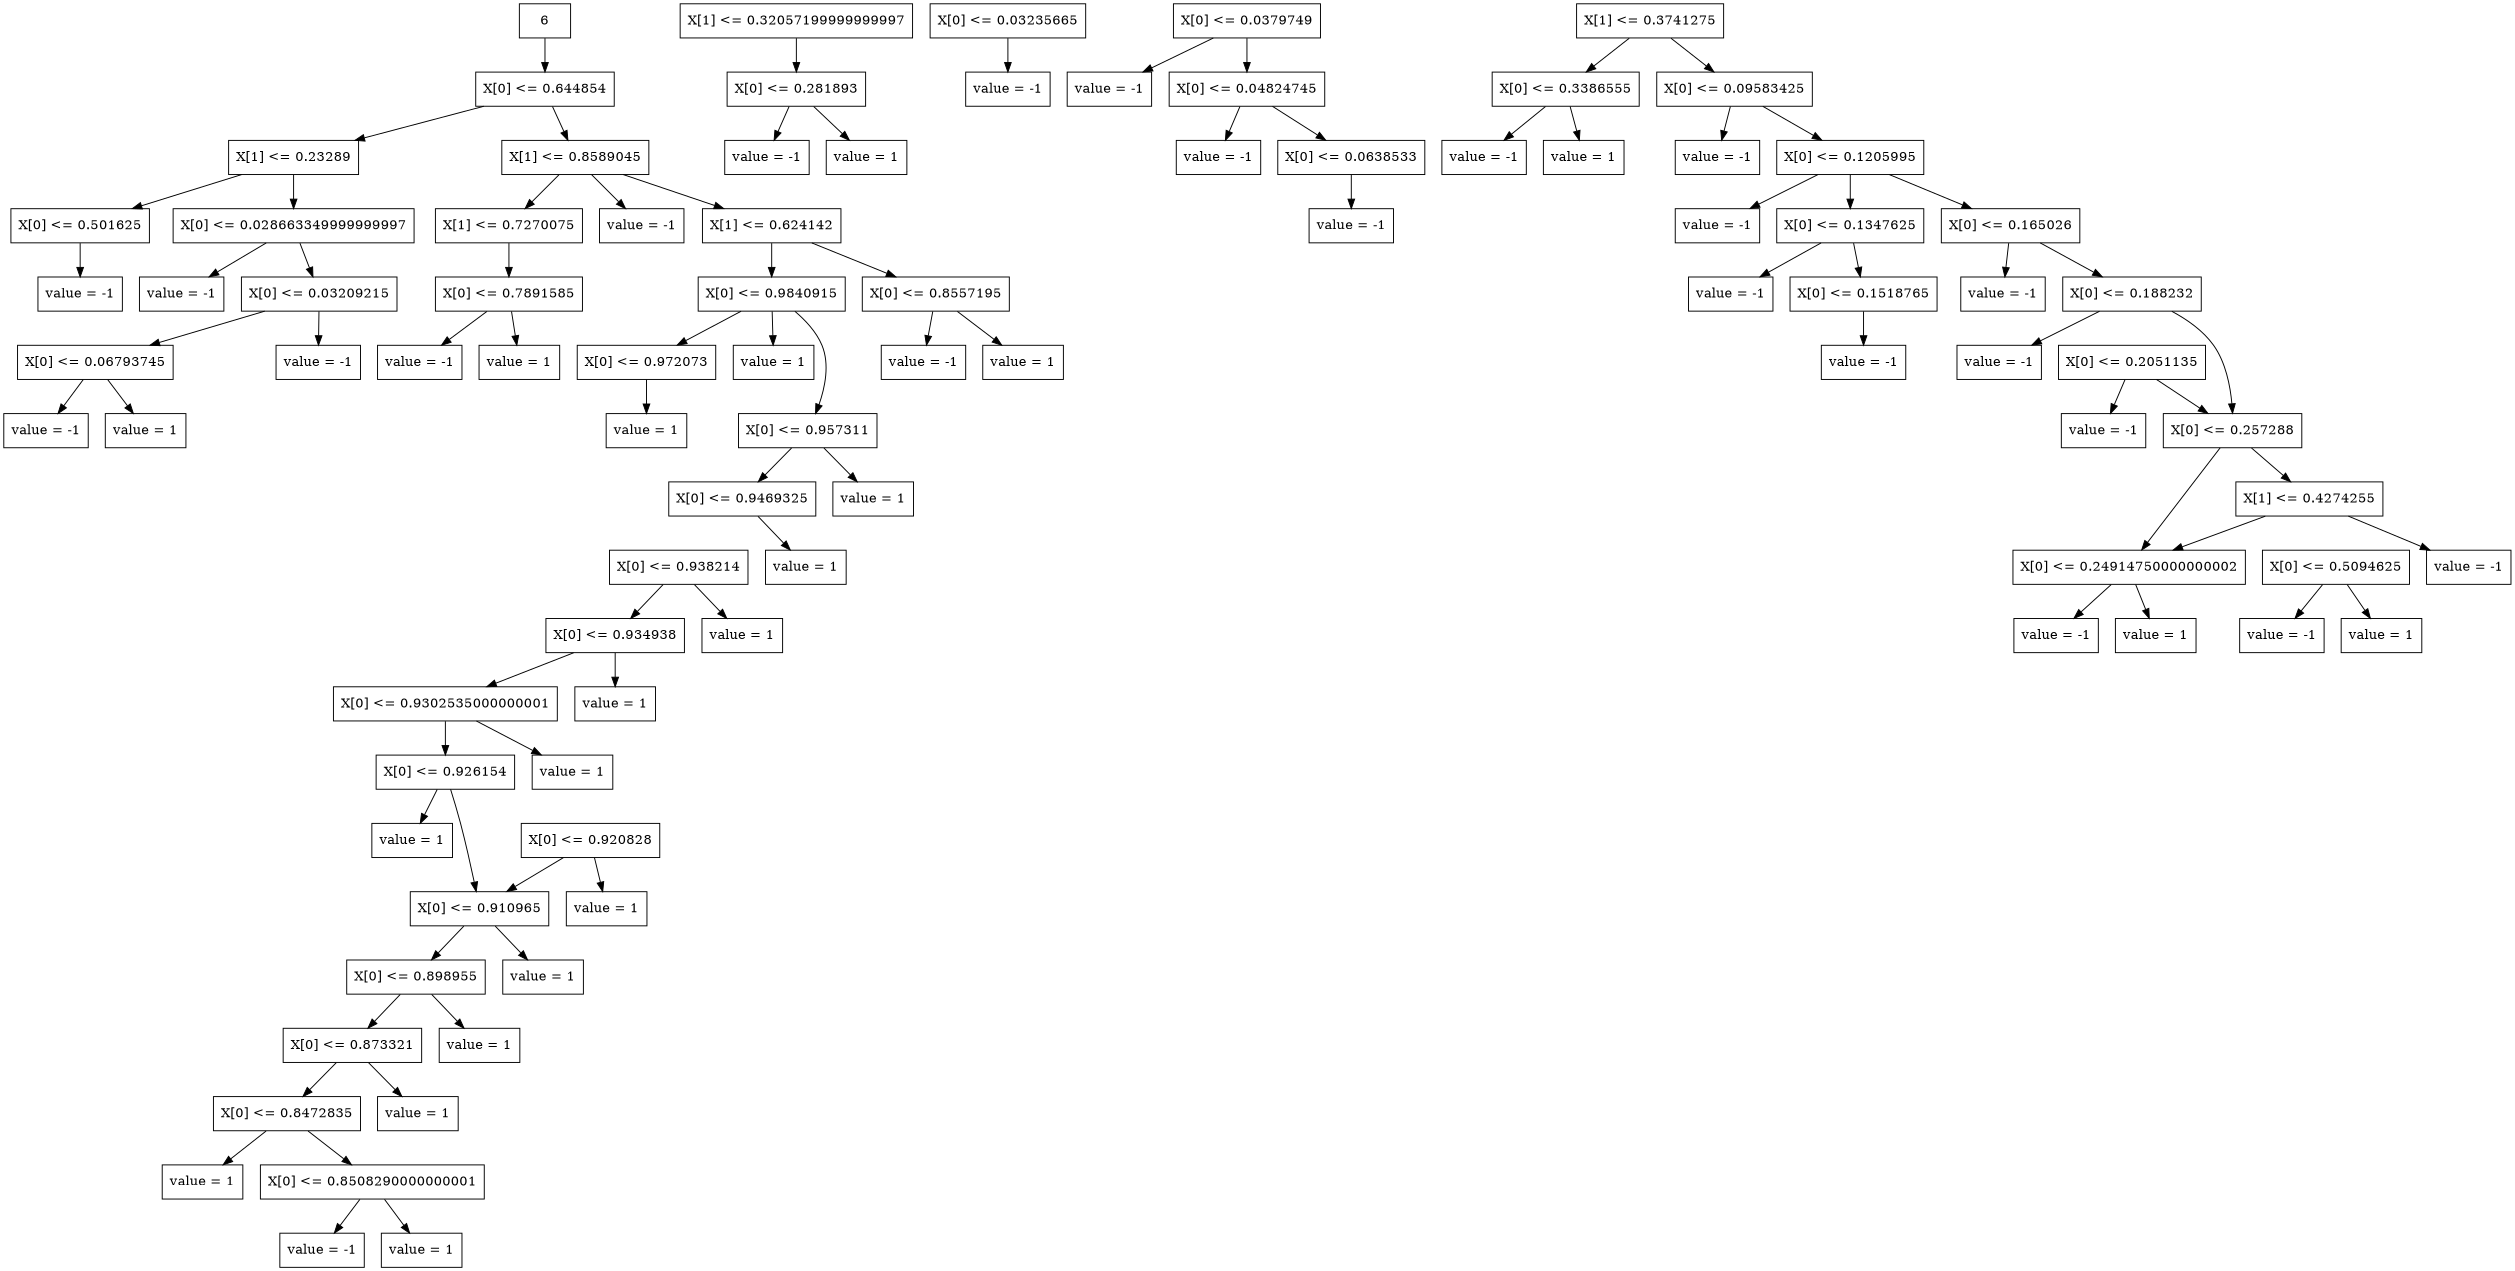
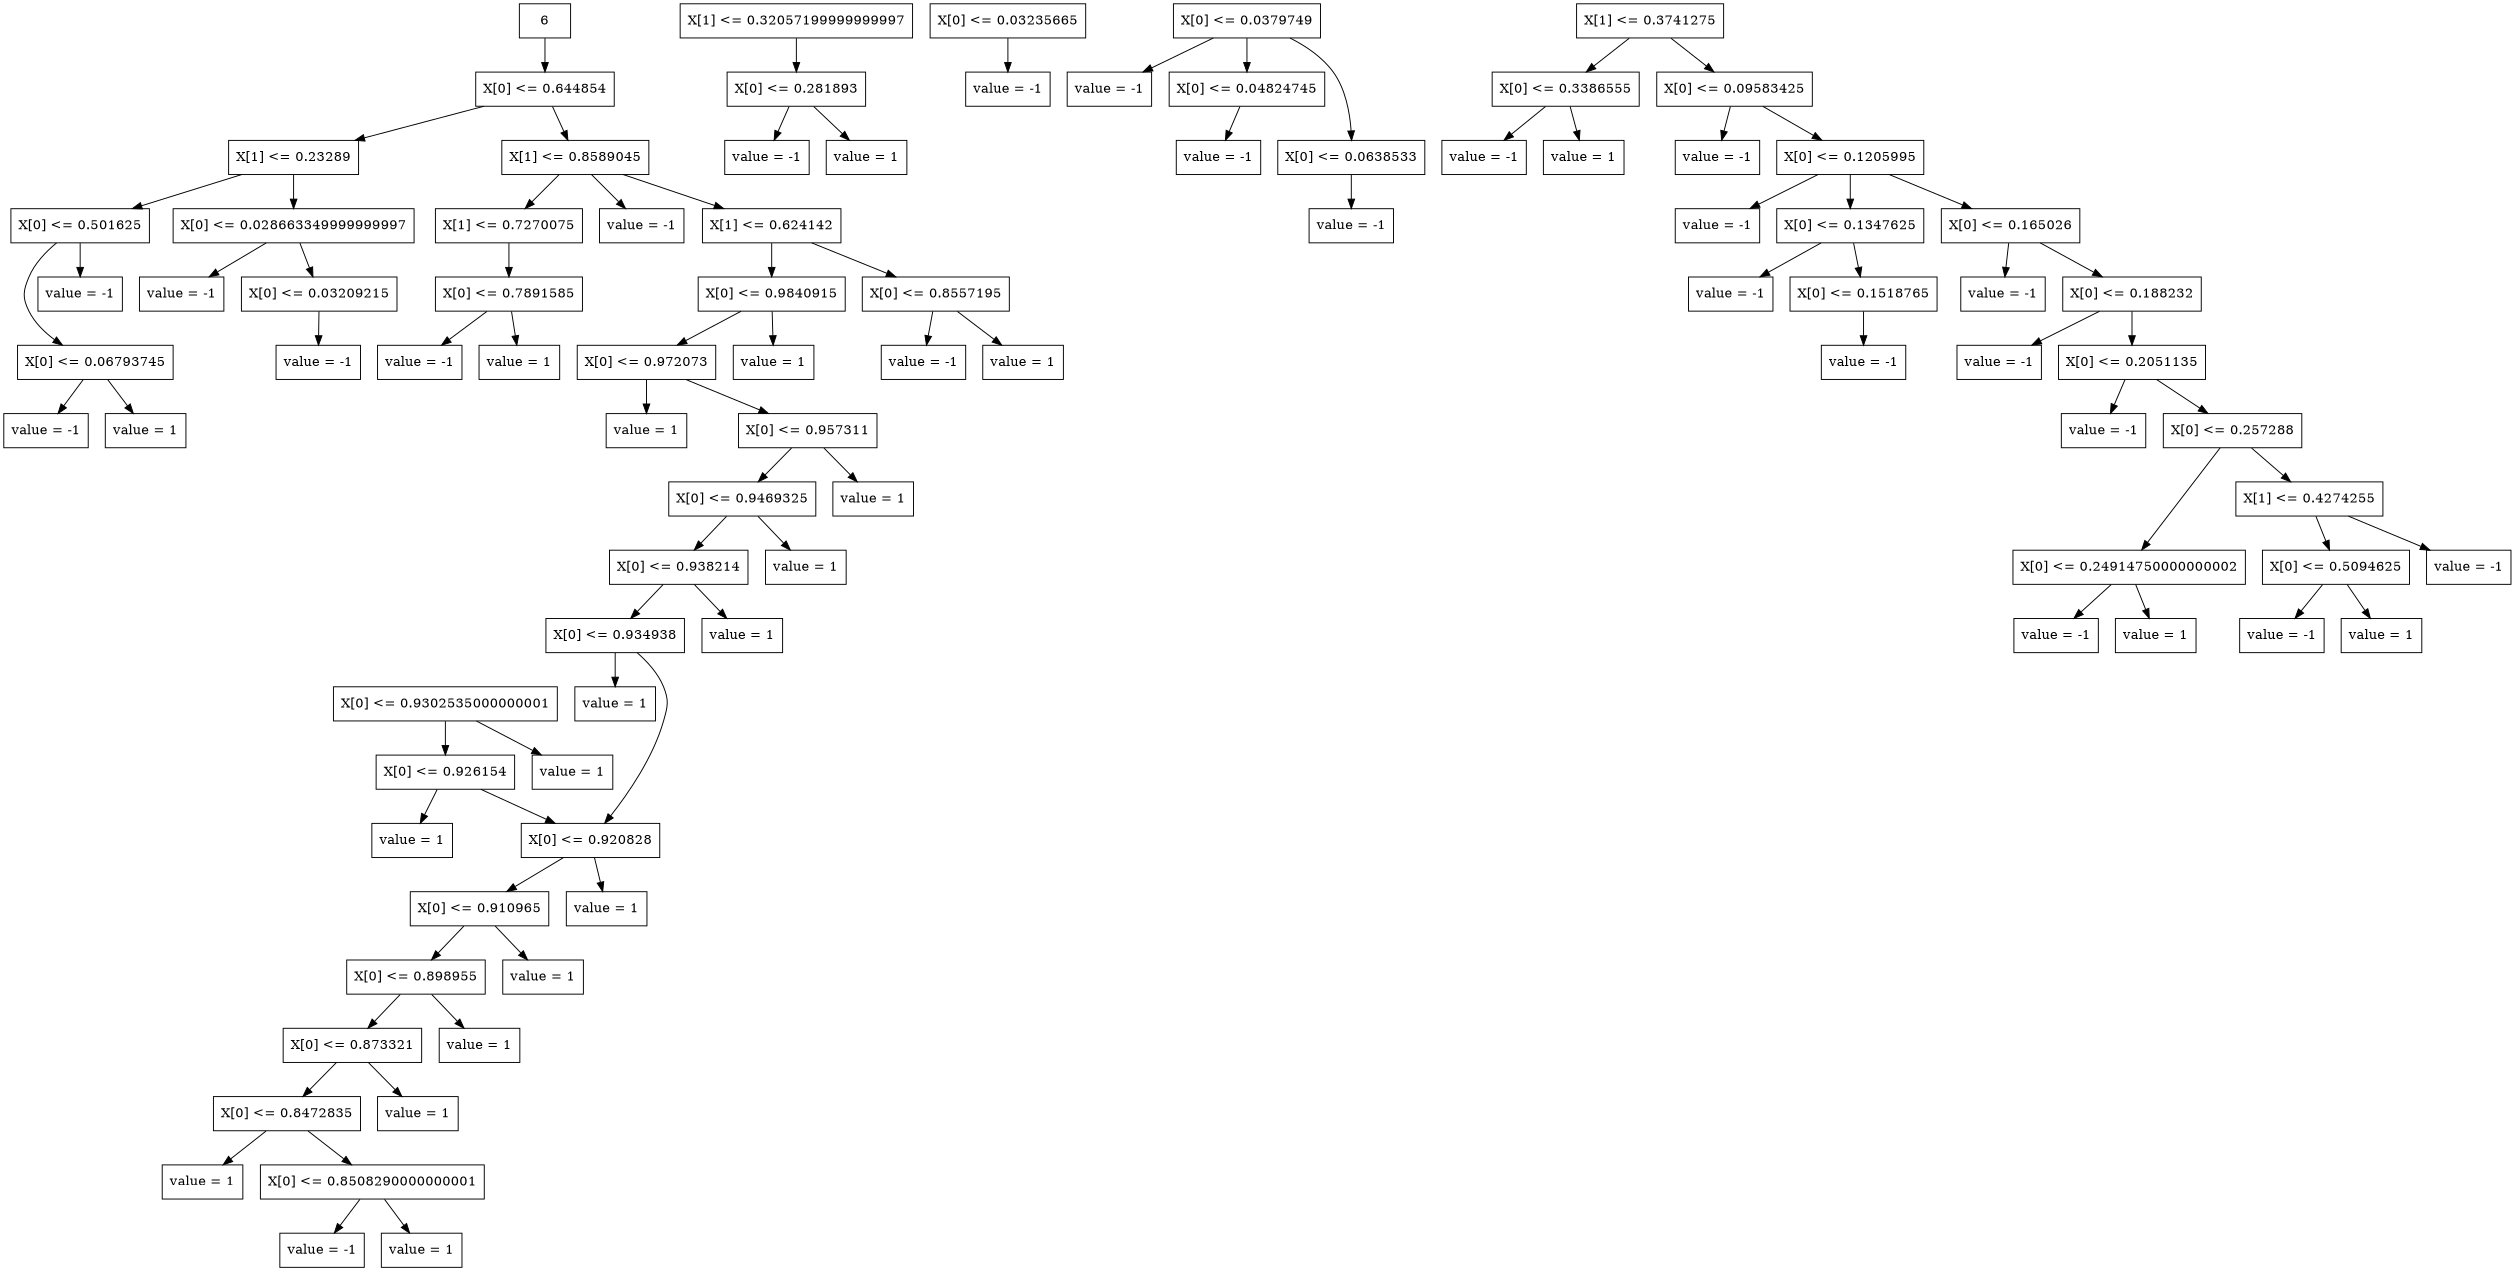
edge "X[0] <= 0.04824745" -> "X[0] <= 0.0638533": now "X[0] <= 0.0379749" -> "X[0] <= 0.0638533"
edge "X[0] <= 0.03209215" -> "X[0] <= 0.06793745": now "X[0] <= 0.501625" -> "X[0] <= 0.06793745"
edge "X[0] <= 0.188232" -> "X[0] <= 0.257288": now "X[0] <= 0.188232" -> "X[0] <= 0.2051135"
edge "X[0] <= 0.9840915" -> "X[0] <= 0.957311": now "X[0] <= 0.972073" -> "X[0] <= 0.957311"
edge "X[0] <= 0.9469325" -> "X[0] <= 0.938214": added
edge "X[1] <= 0.4274255" -> "X[0] <= 0.24914750000000002": now "X[1] <= 0.4274255" -> "X[0] <= 0.5094625"
edge "X[0] <= 0.934938" -> "X[0] <= 0.9302535000000001": now "X[0] <= 0.934938" -> "X[0] <= 0.920828"
edge "X[0] <= 0.926154" -> "X[0] <= 0.910965": now "X[0] <= 0.926154" -> "X[0] <= 0.920828"
